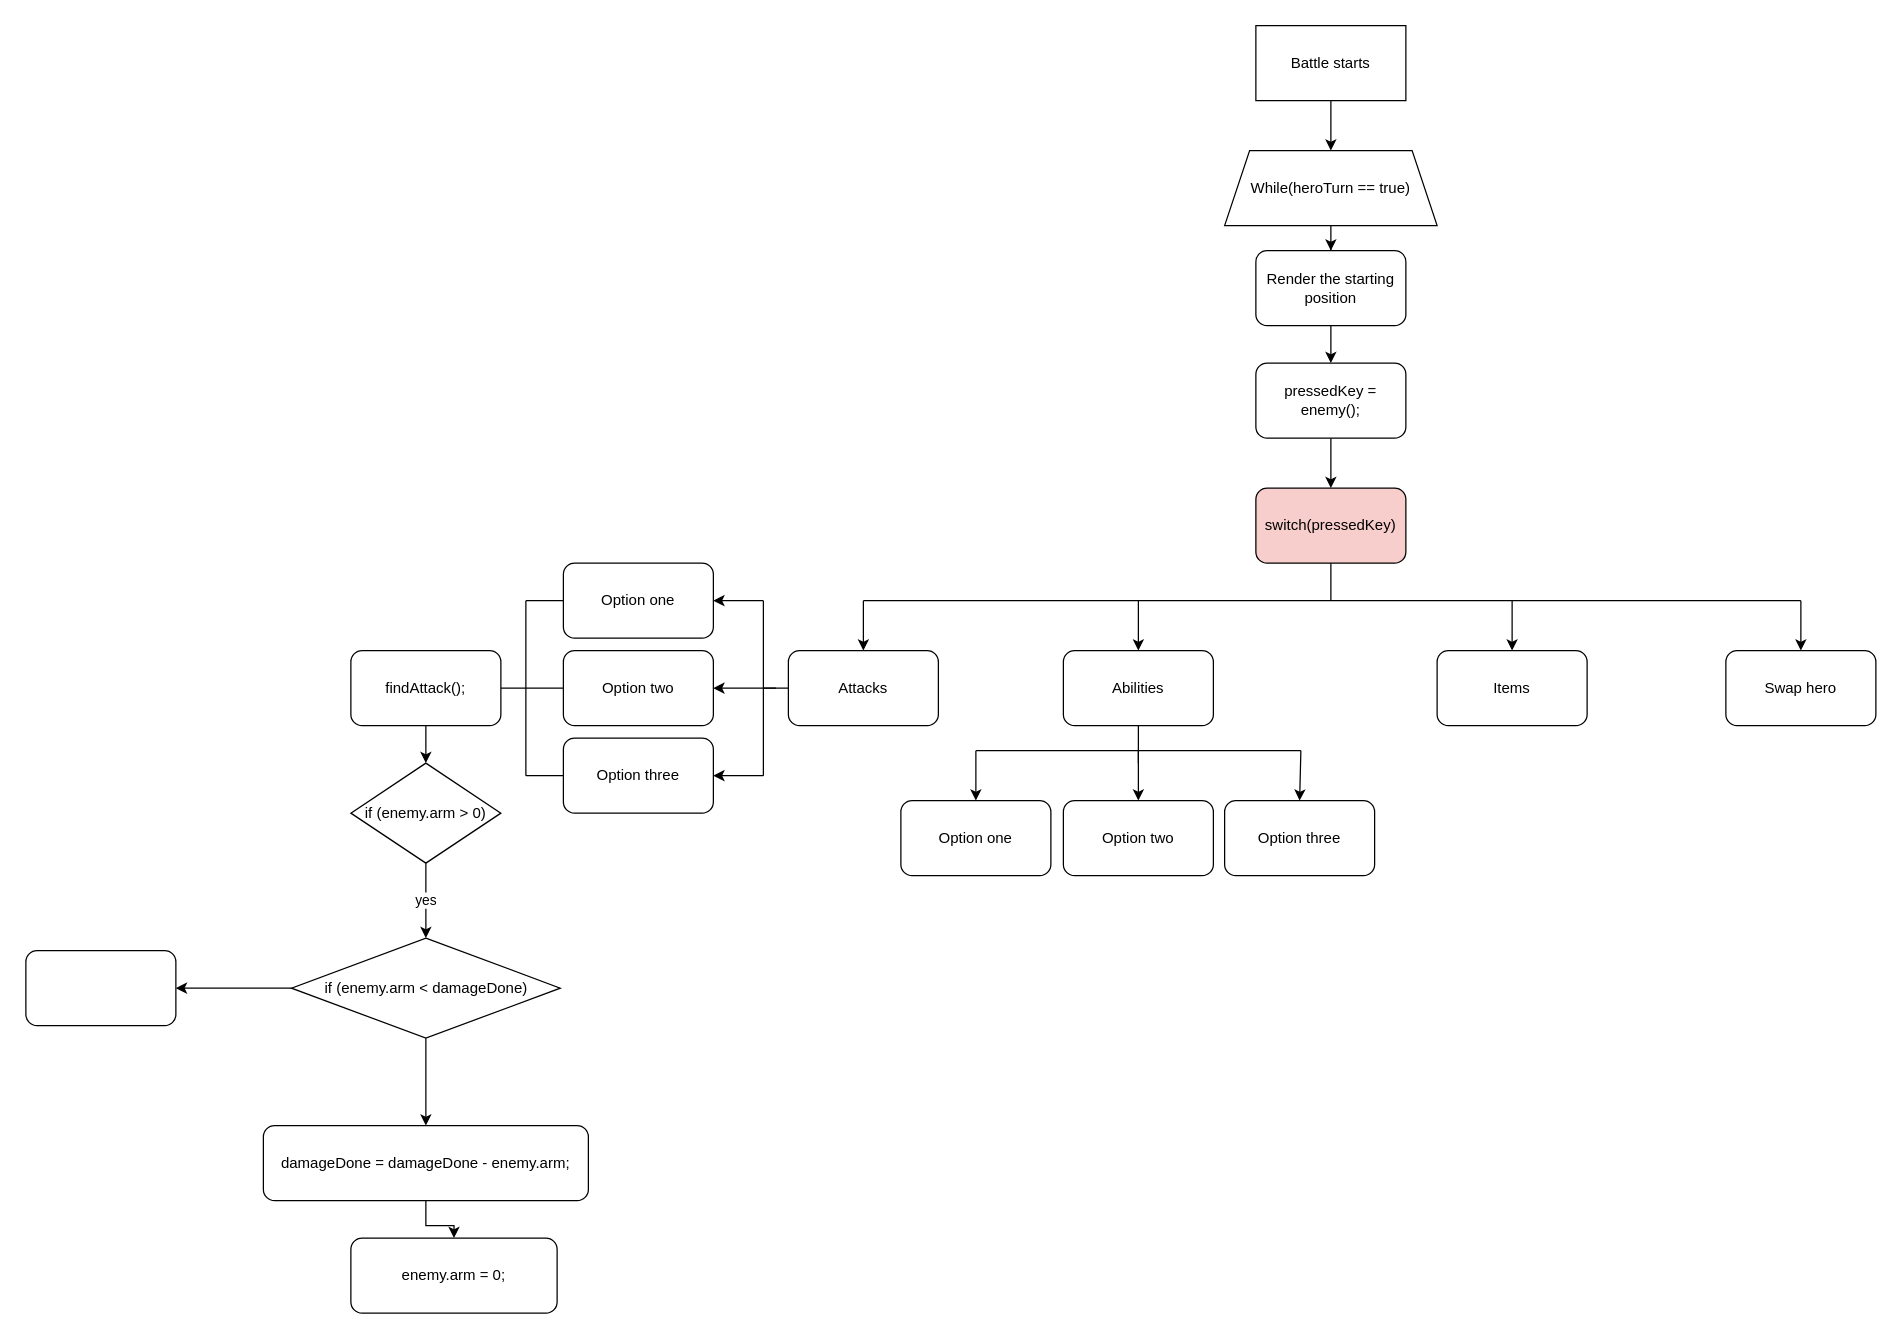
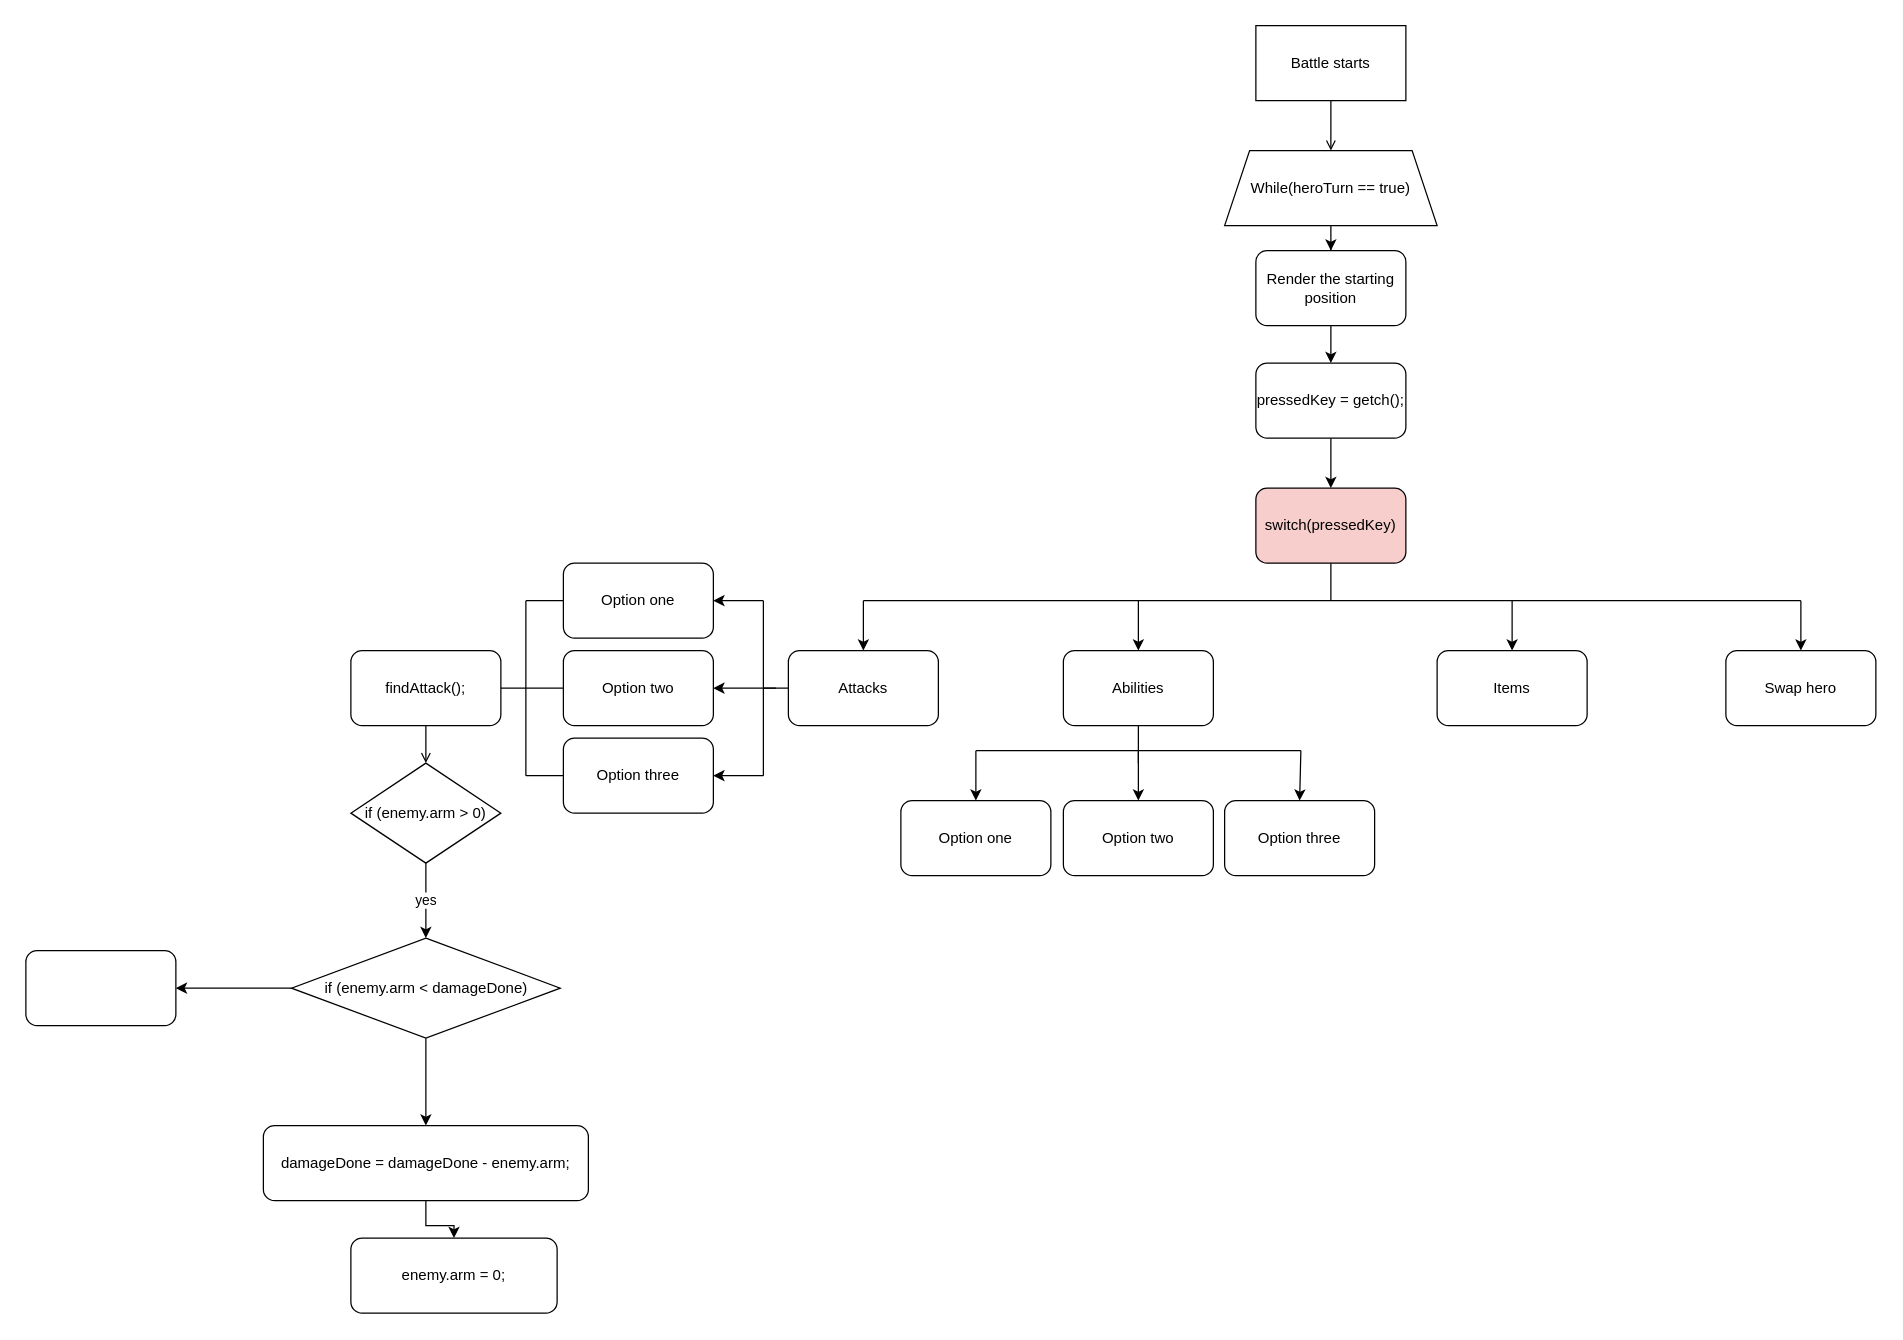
edge "Battle starts" -> "While(heroTurn == true)": arrowhead classic -> open
node "pressedKey = enemy();": label "pressedKey = enemy();" -> "pressedKey = getch();"
edge "findAttack();" -> "if (enemy.arm > 0)": arrowhead classic -> open
